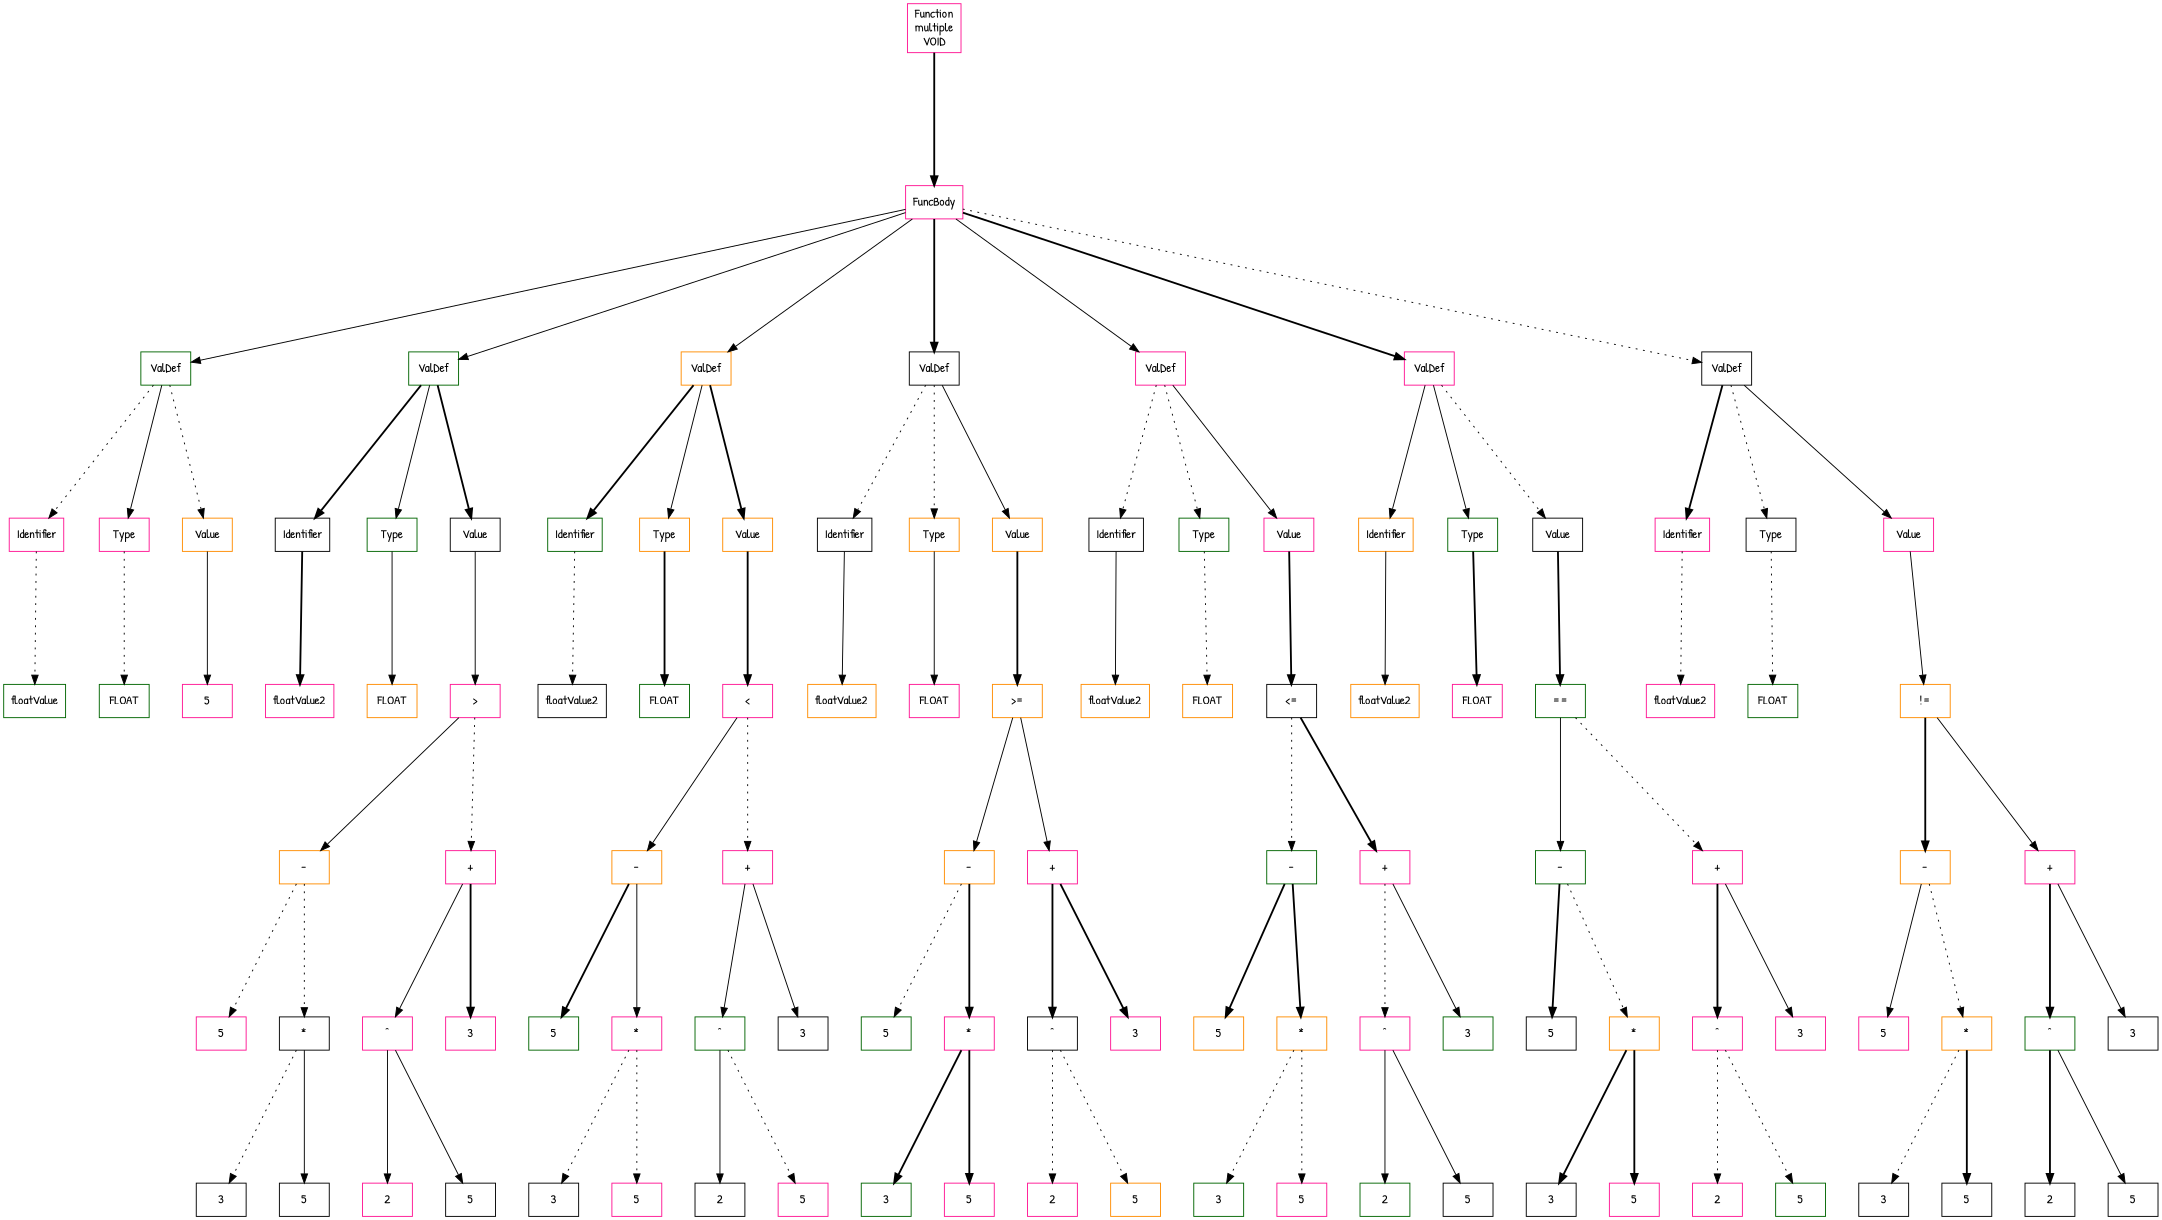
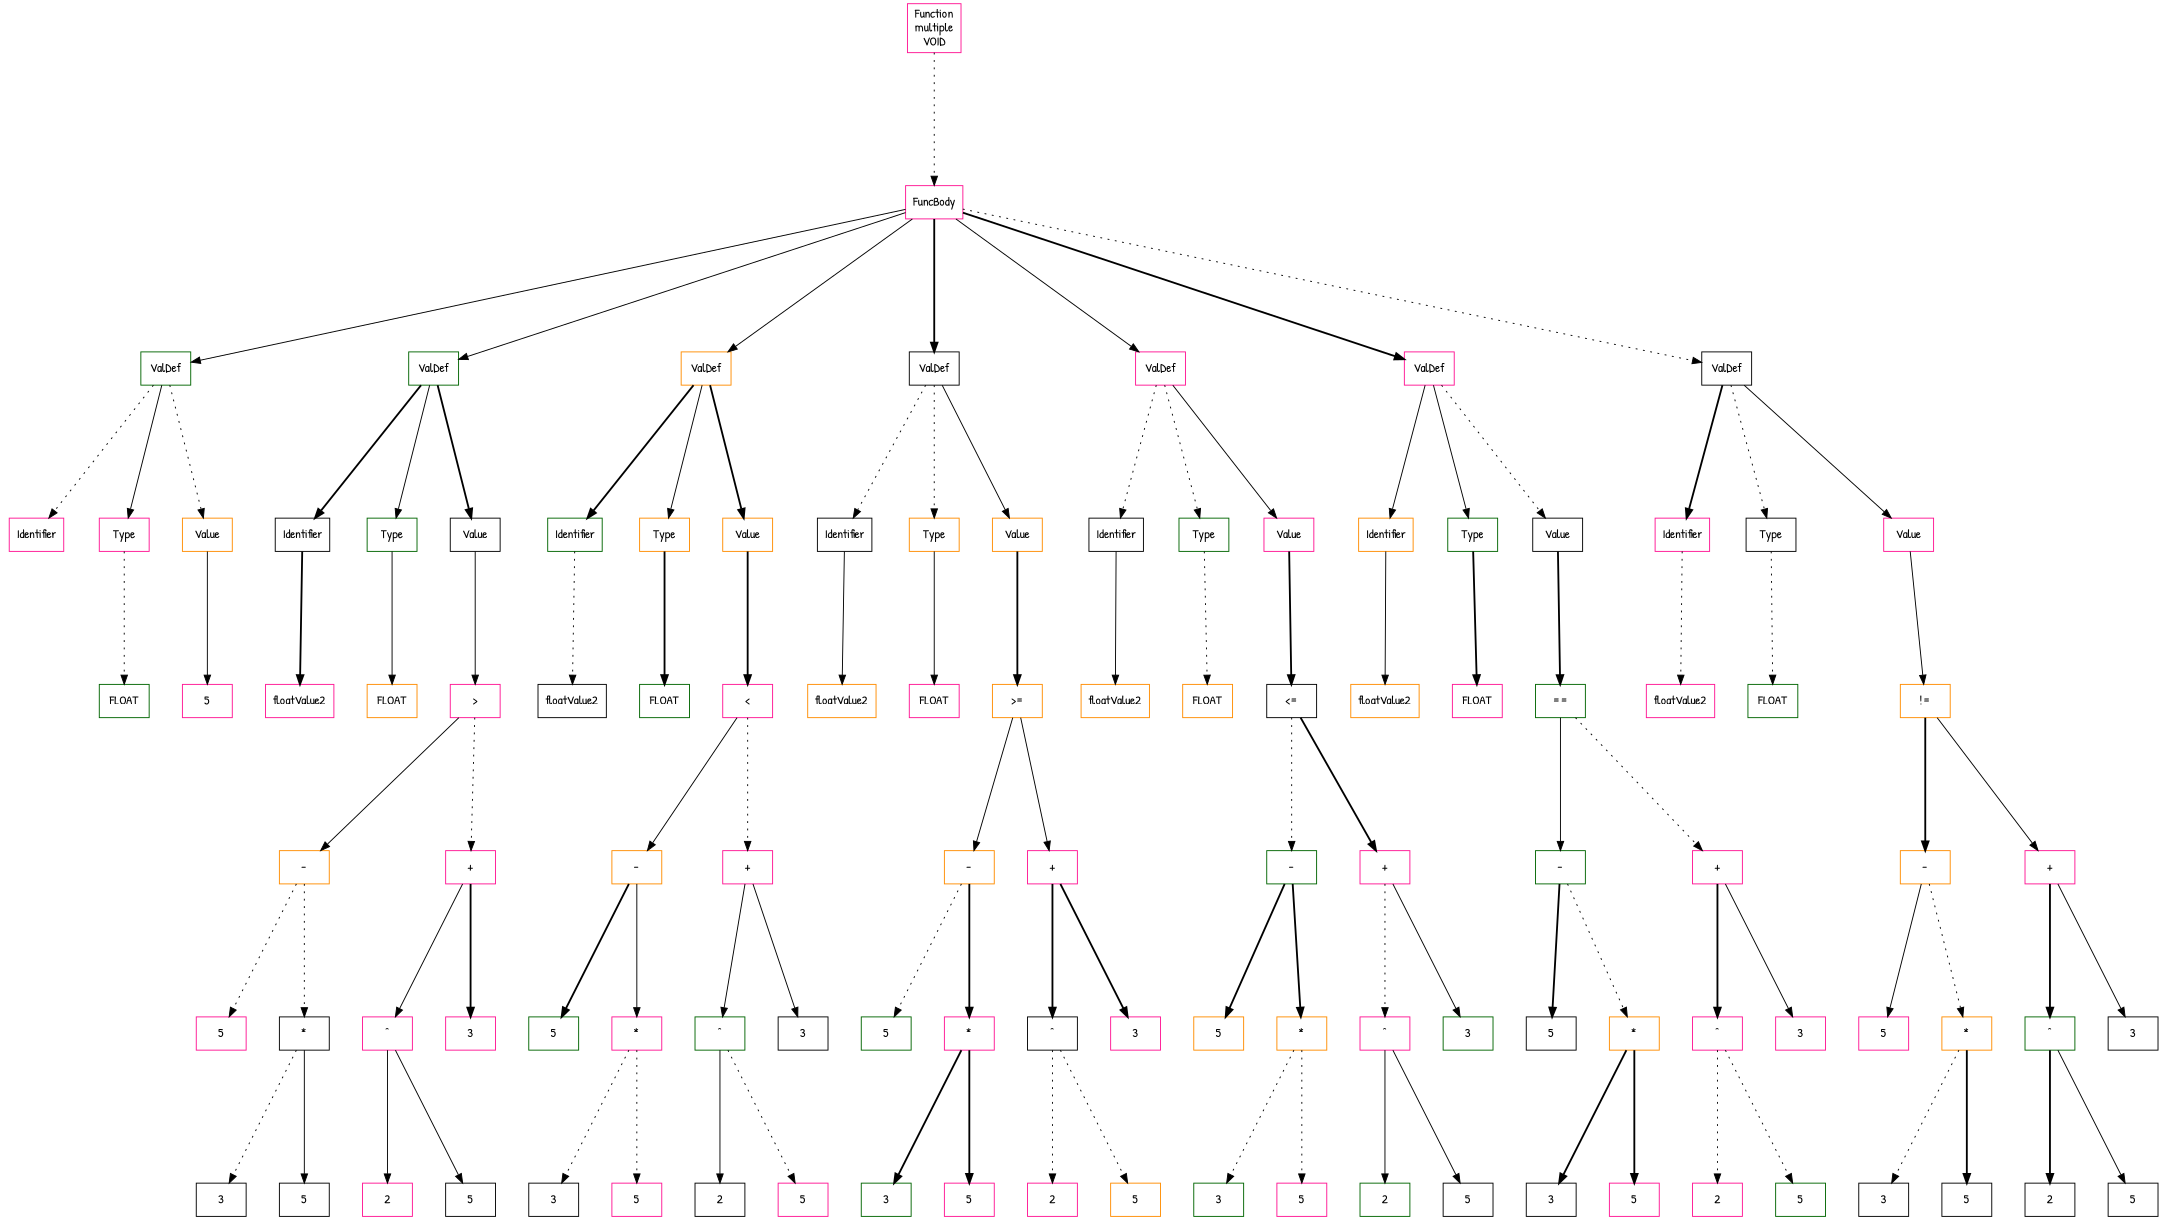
edge "Function multiple VOID" -> "FuncBody": style bold -> dotted
node "floatValue": removed
